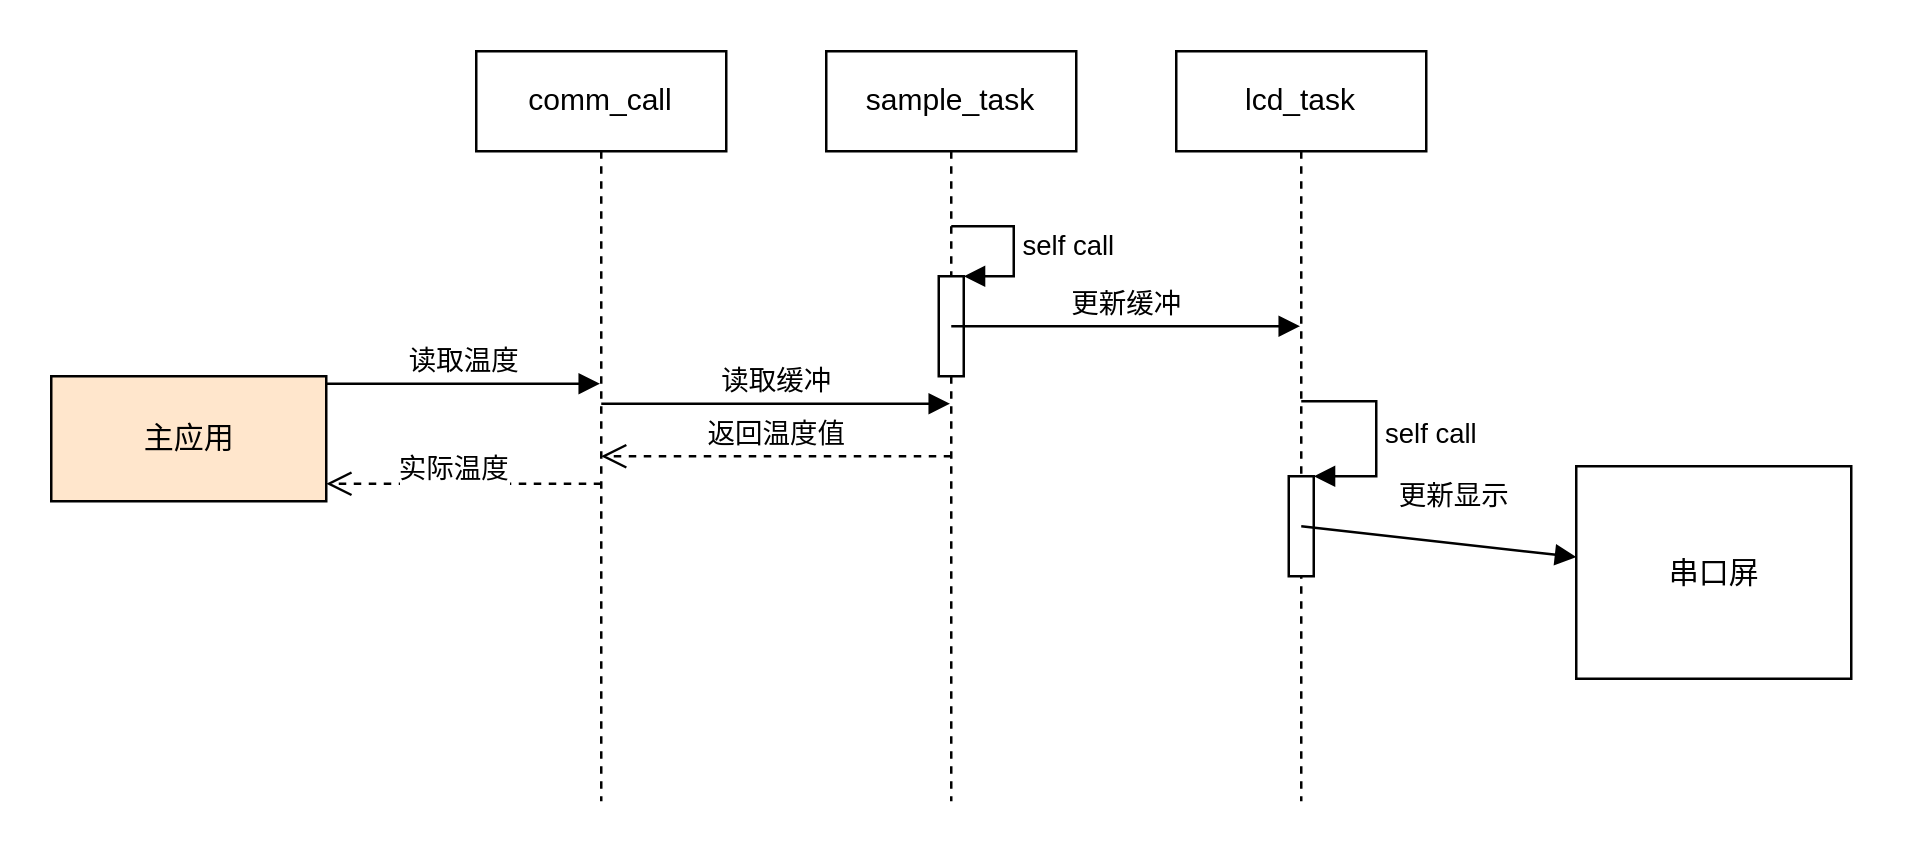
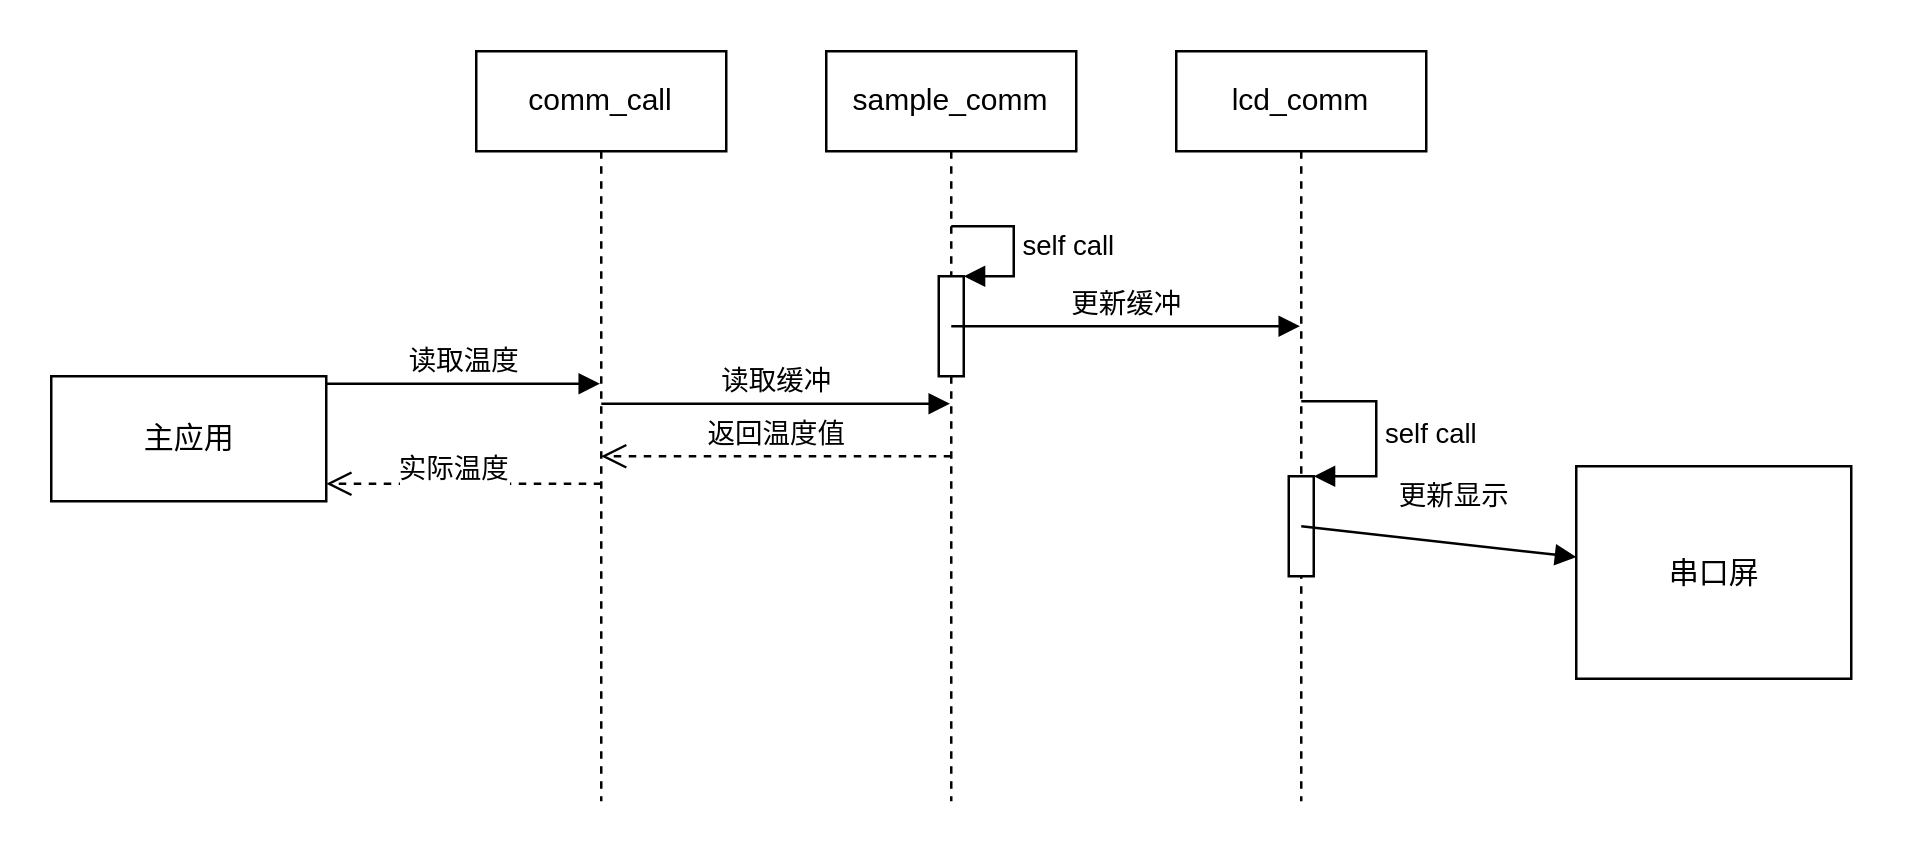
node "sample_task": label "sample_task" -> "sample_comm"
node "lcd_task": label "lcd_task" -> "lcd_comm"
node "主应用": fillcolor #ffe6cc -> #ffffff
